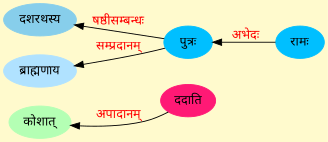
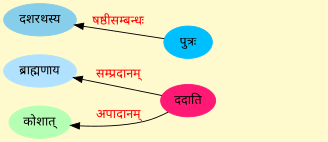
node "रामः": removed
edge "पुत्रः" -> "ब्राह्मणाय": now "ददाति" -> "ब्राह्मणाय"
